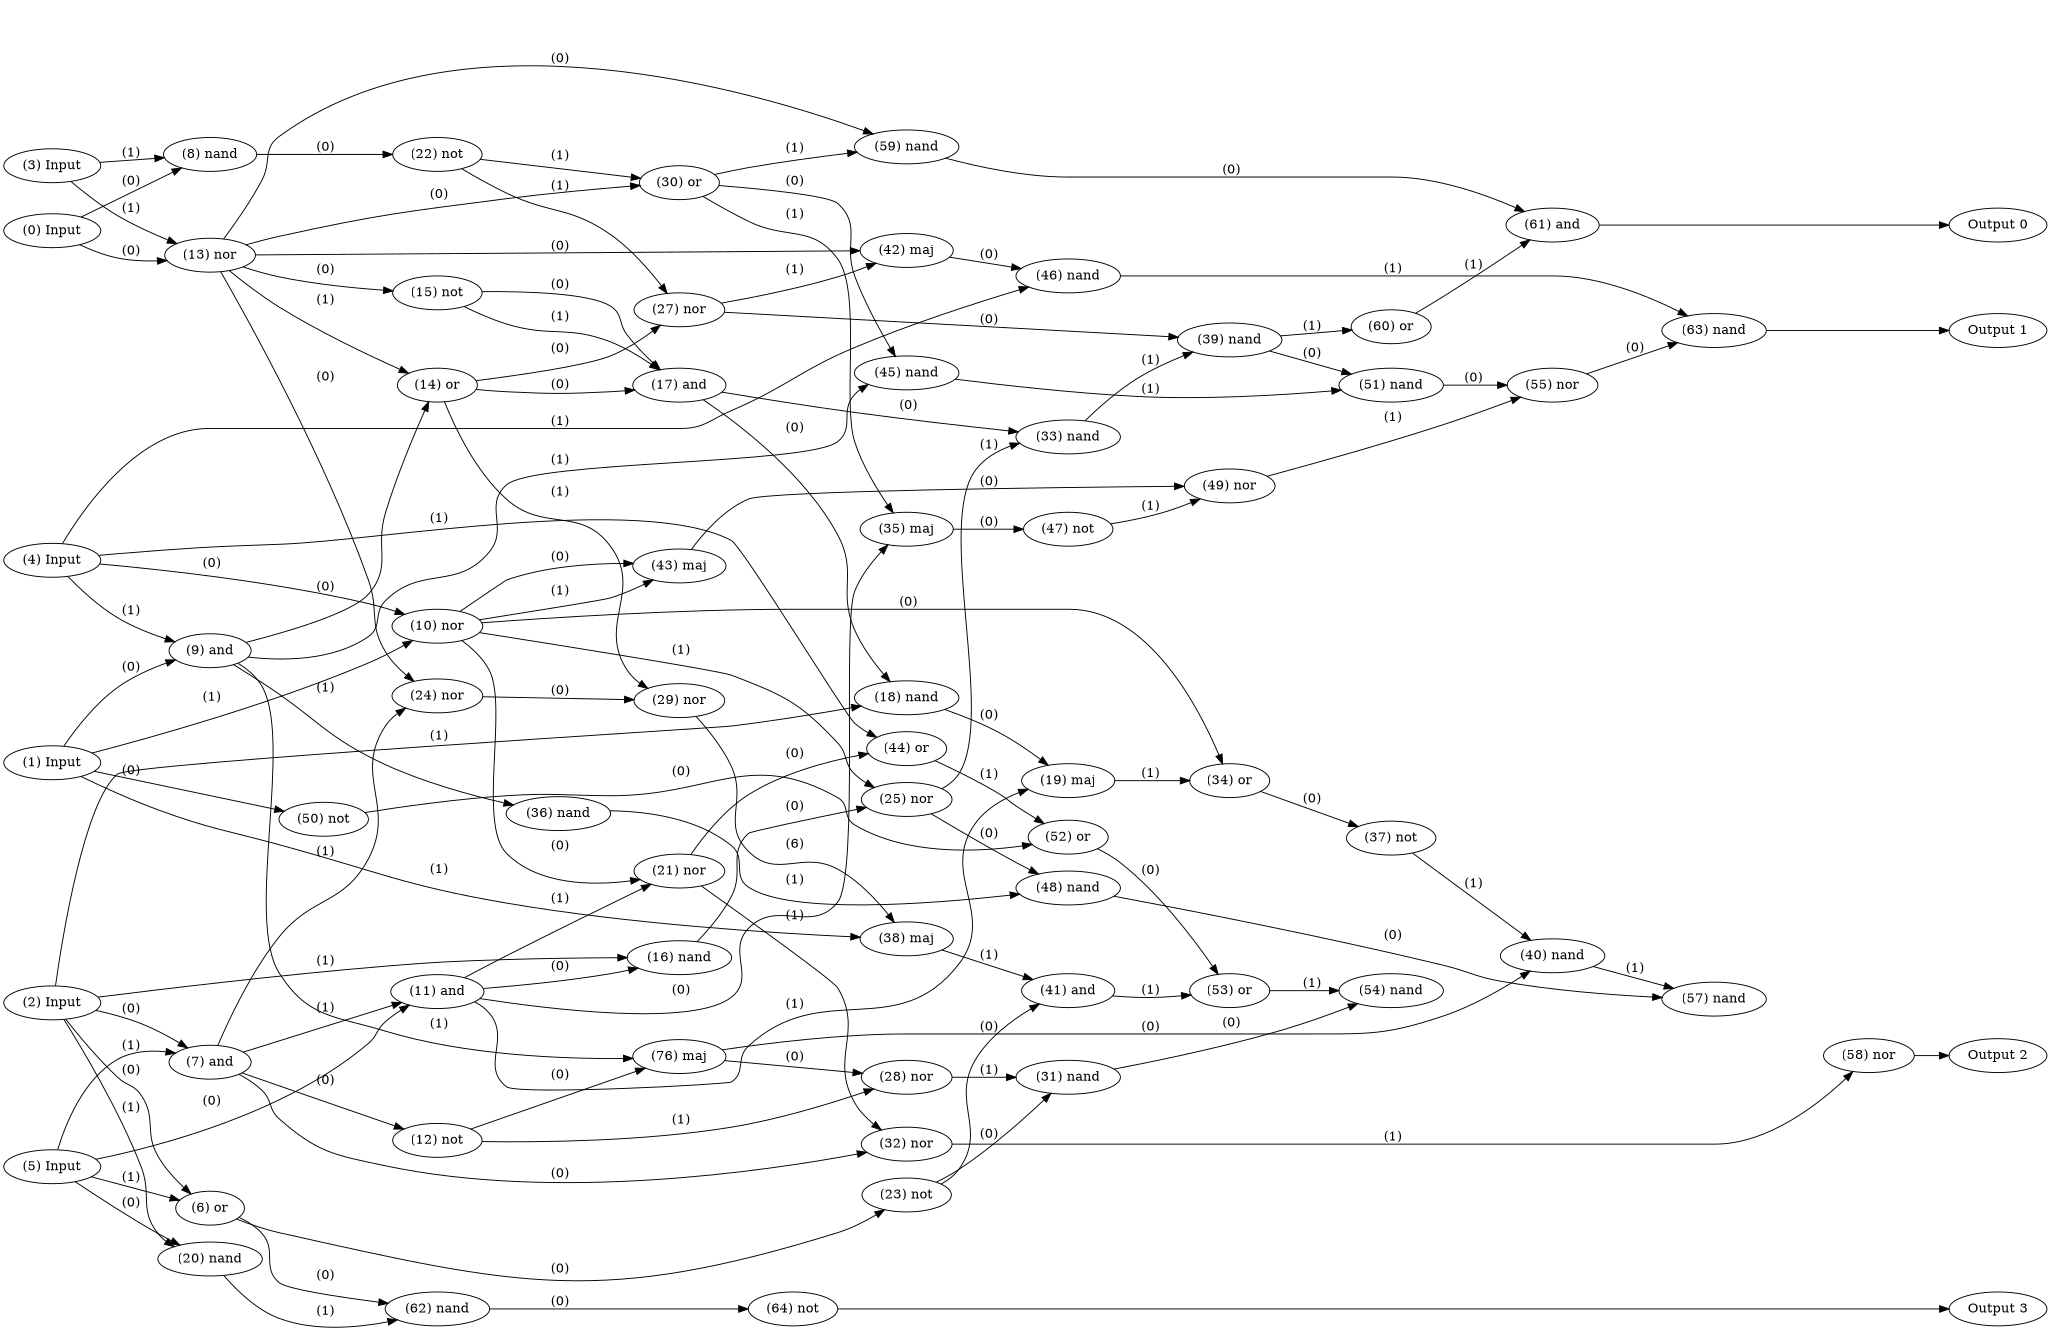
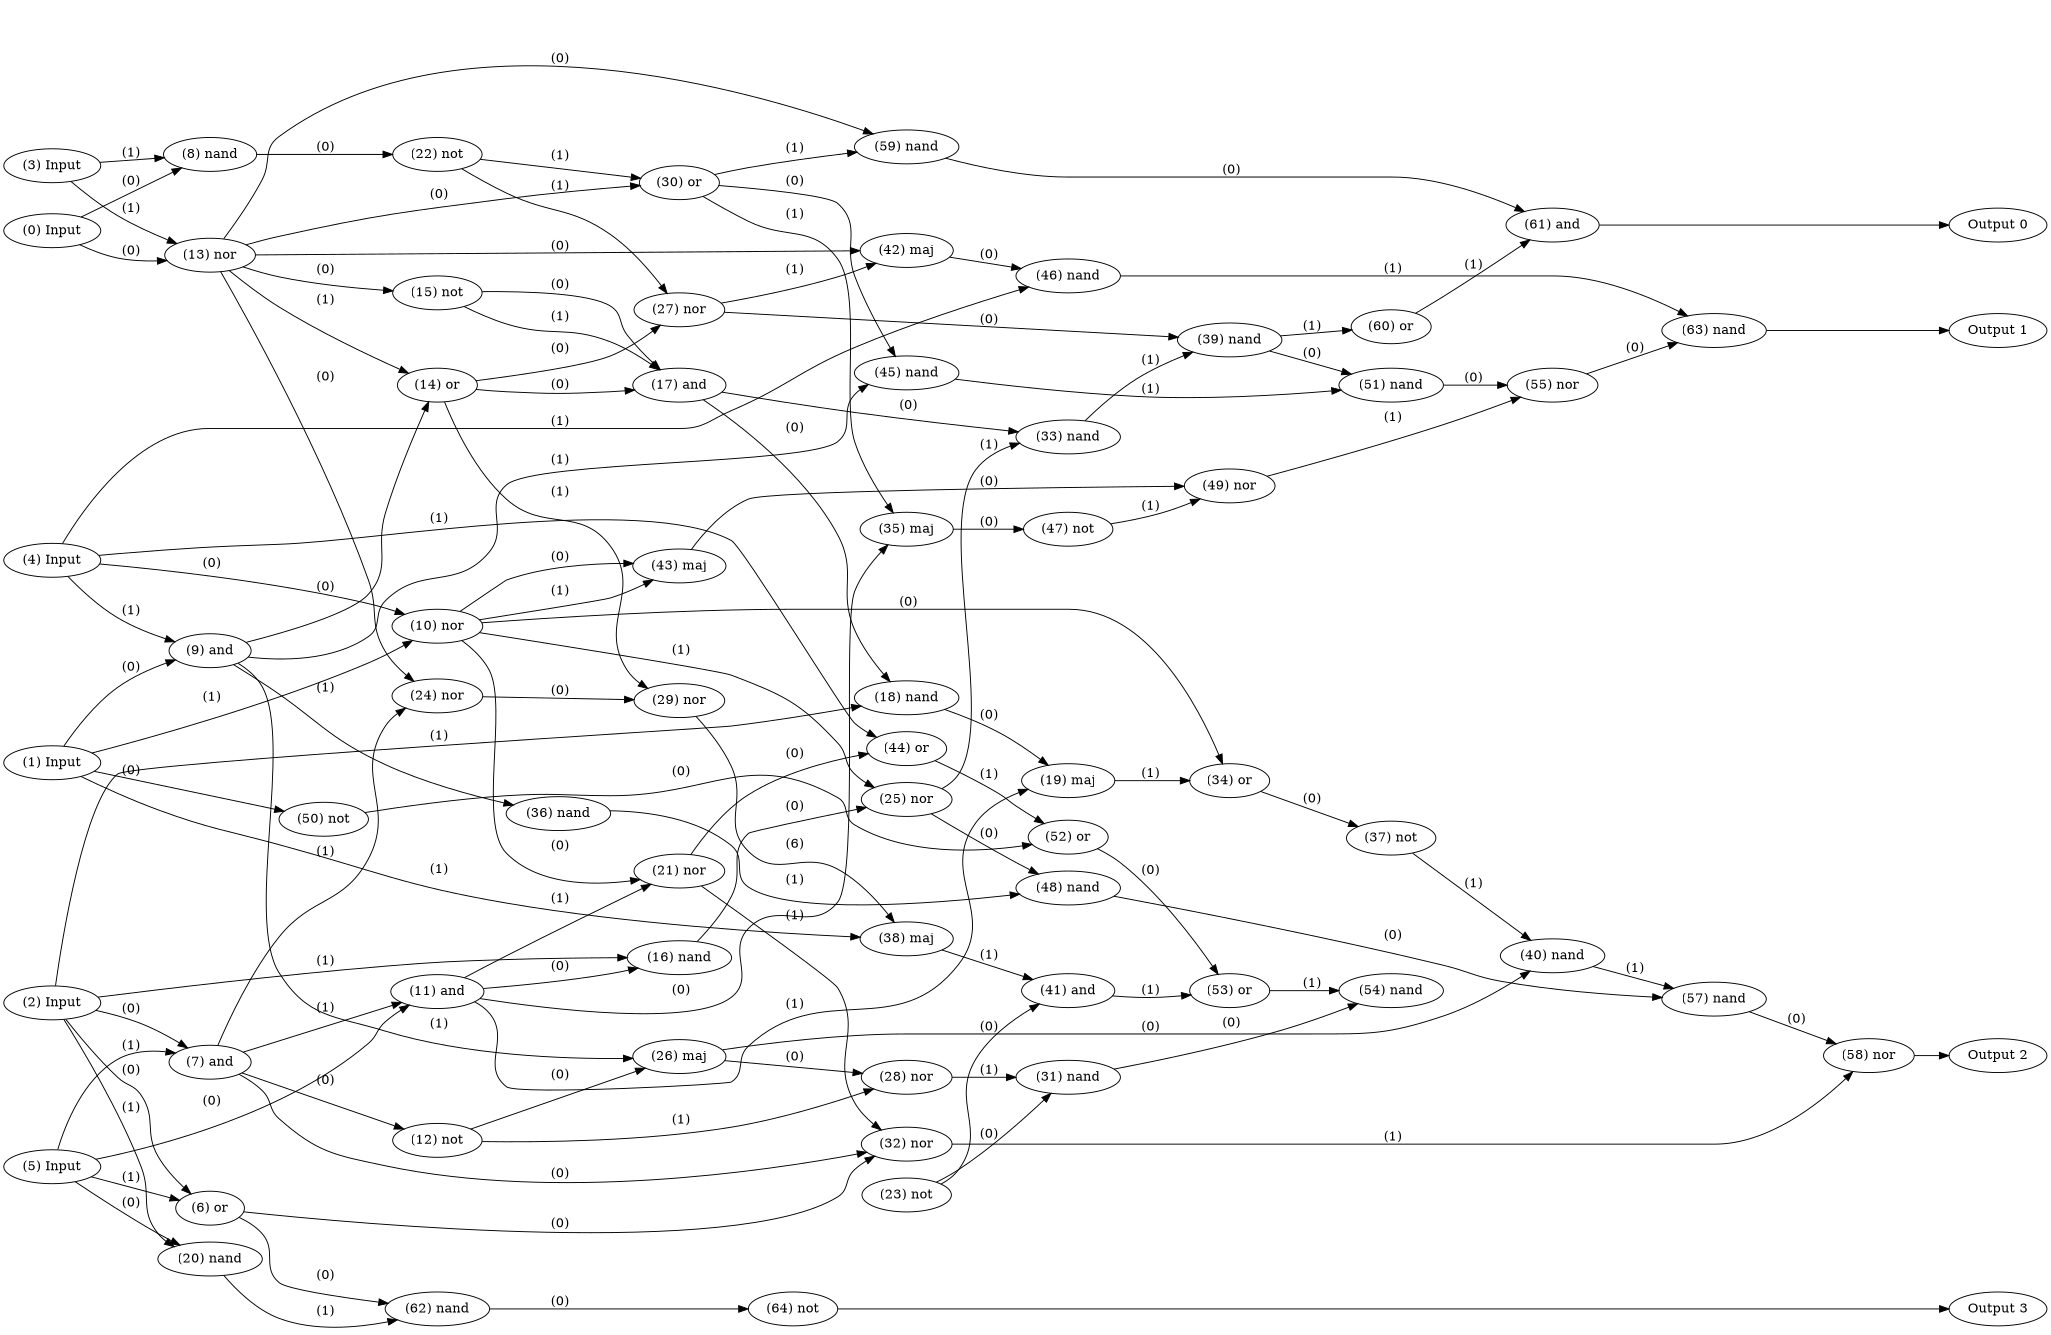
edge "(57) nand" -> "(58) nor": added, label "(0)"
node "(76) maj": label "(76) maj" -> "(26) maj"
edge "(6) or" -> "(23) not": now "(6) or" -> "(32) nor"
